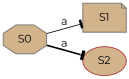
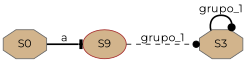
node "S1": removed
node "S3": added
node "S2": label "S2" -> "S9"
